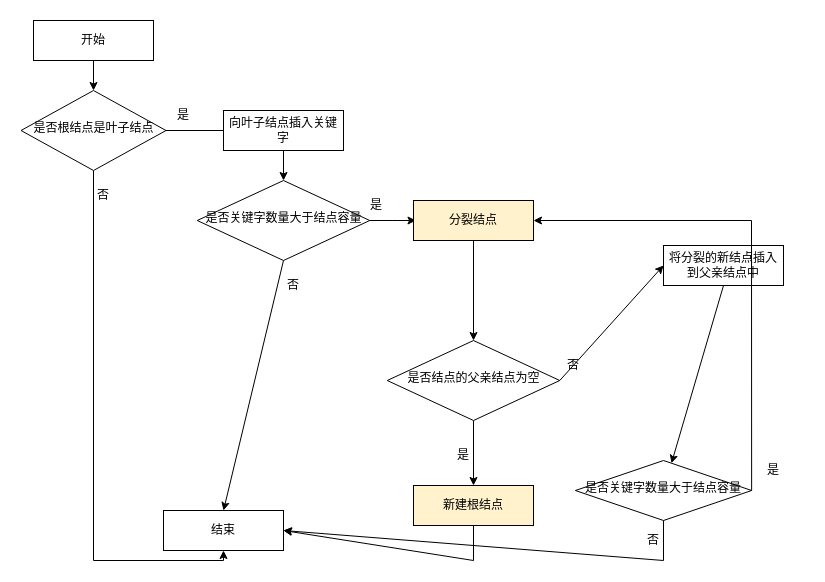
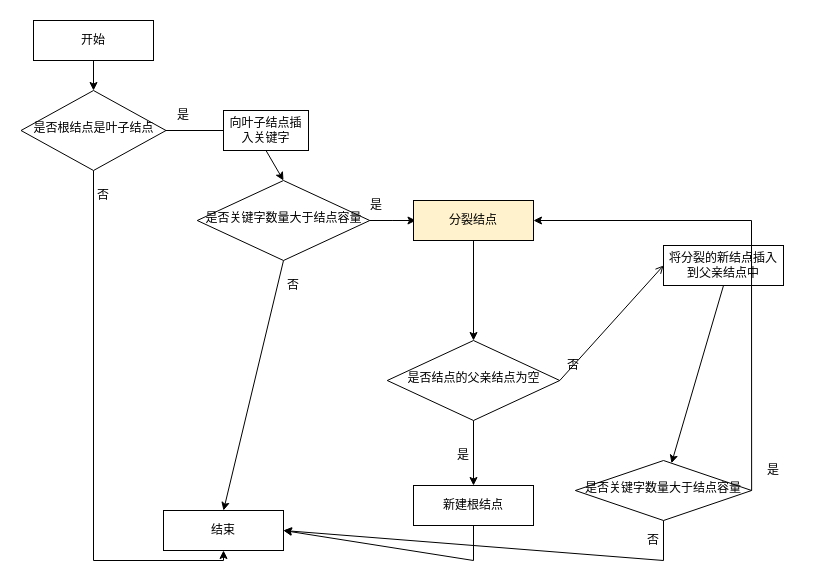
node "向叶子结点插入关键字": size 120x40 -> 85x40
edge "是否结点的父亲结点为空" -> "将分裂的新结点插入到父亲结点中": arrowhead classic -> open
node "新建根结点": fillcolor #fff2cc -> #ffffff
